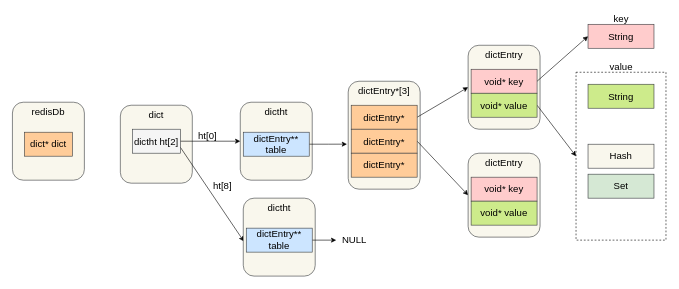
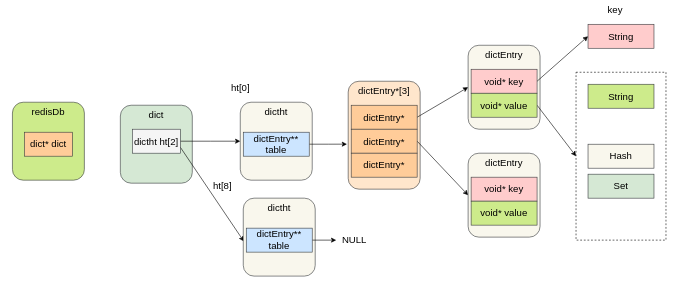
node "key": moved (621, 18) -> (615, 9)
node "value": removed
node "dictEntry*[3]": fillcolor #f9f7ed -> #ffe6cc
node "redisDb": fillcolor #f9f7ed -> #cdeb8b
node "dict": fillcolor #f9f7ed -> #d5e8d4
node "ht[0]": moved (207, 135) -> (240, 87)
